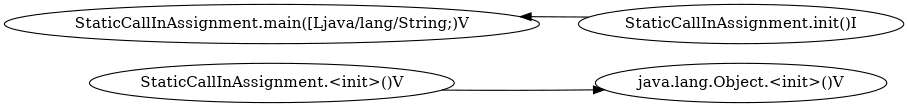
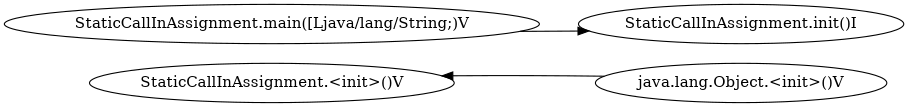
edge "StaticCallInAssignment.init()I" -> "StaticCallInAssignment.main([Ljava/lang/String;)V": reversed
edge "StaticCallInAssignment.<init>()V" -> "java.lang.Object.<init>()V": reversed
